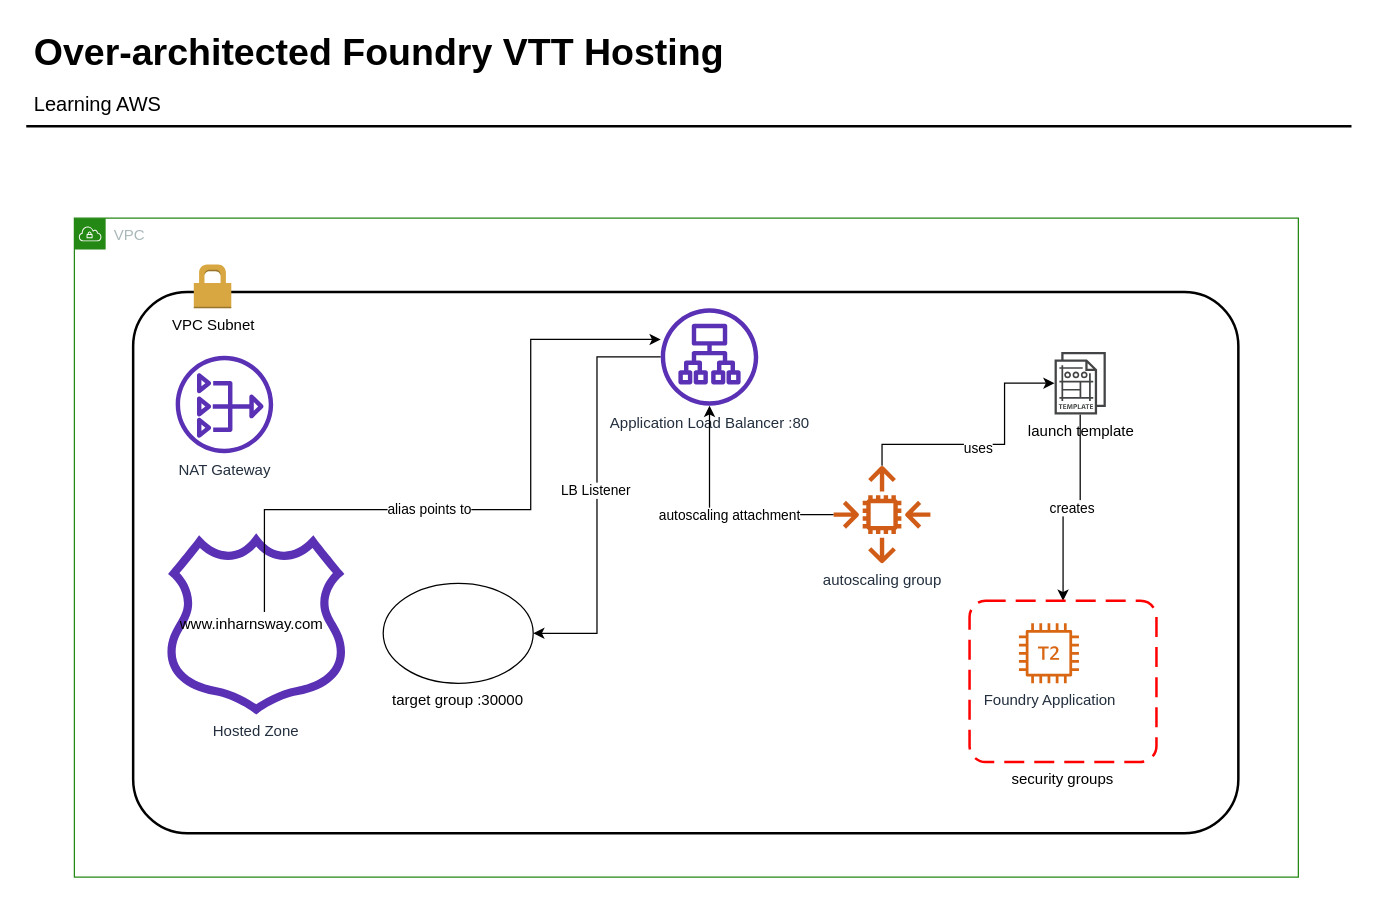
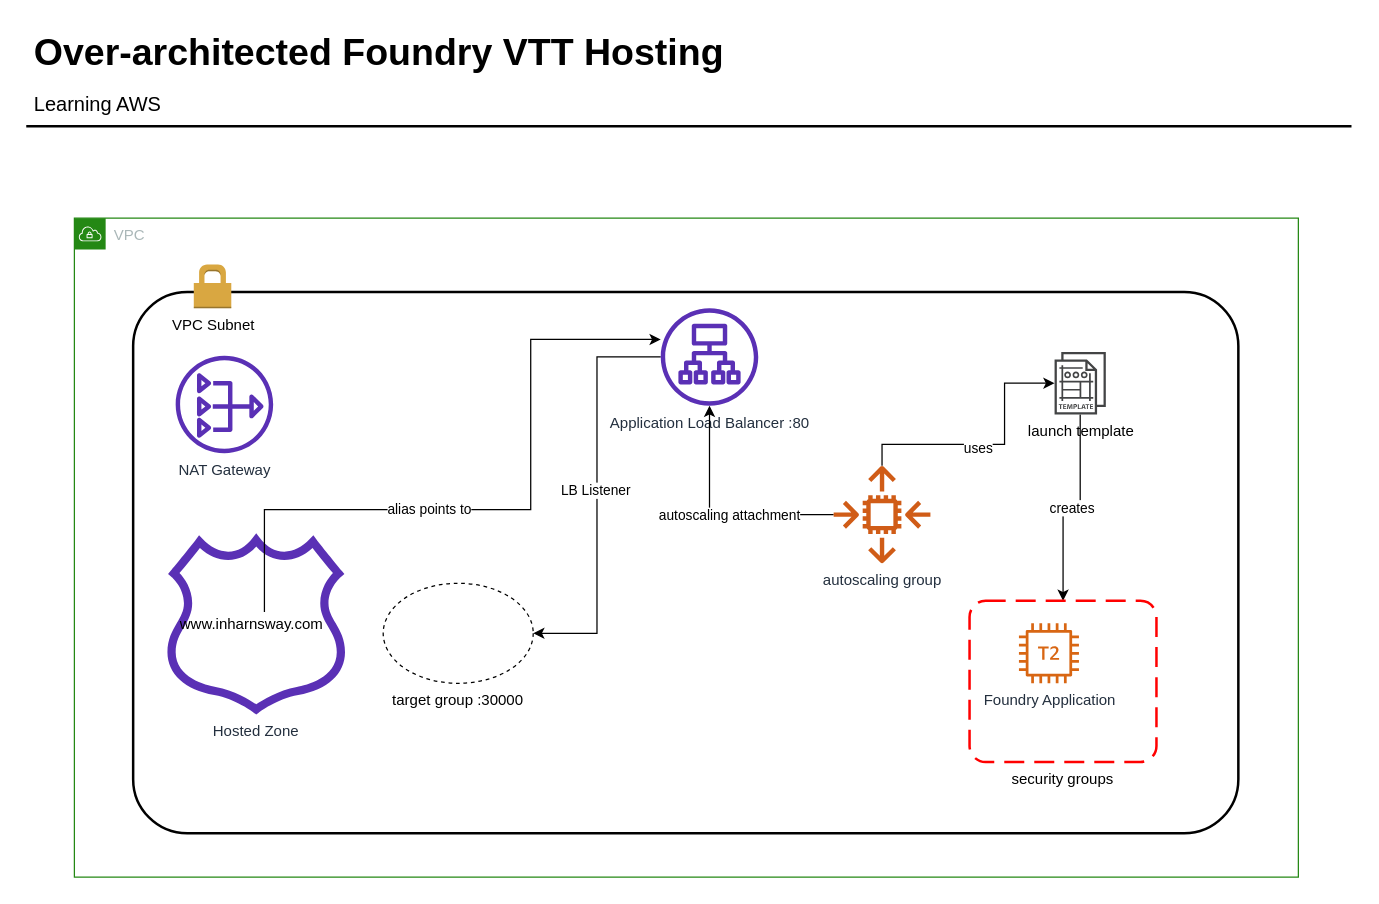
node "target group :30000": style solid -> dashed
